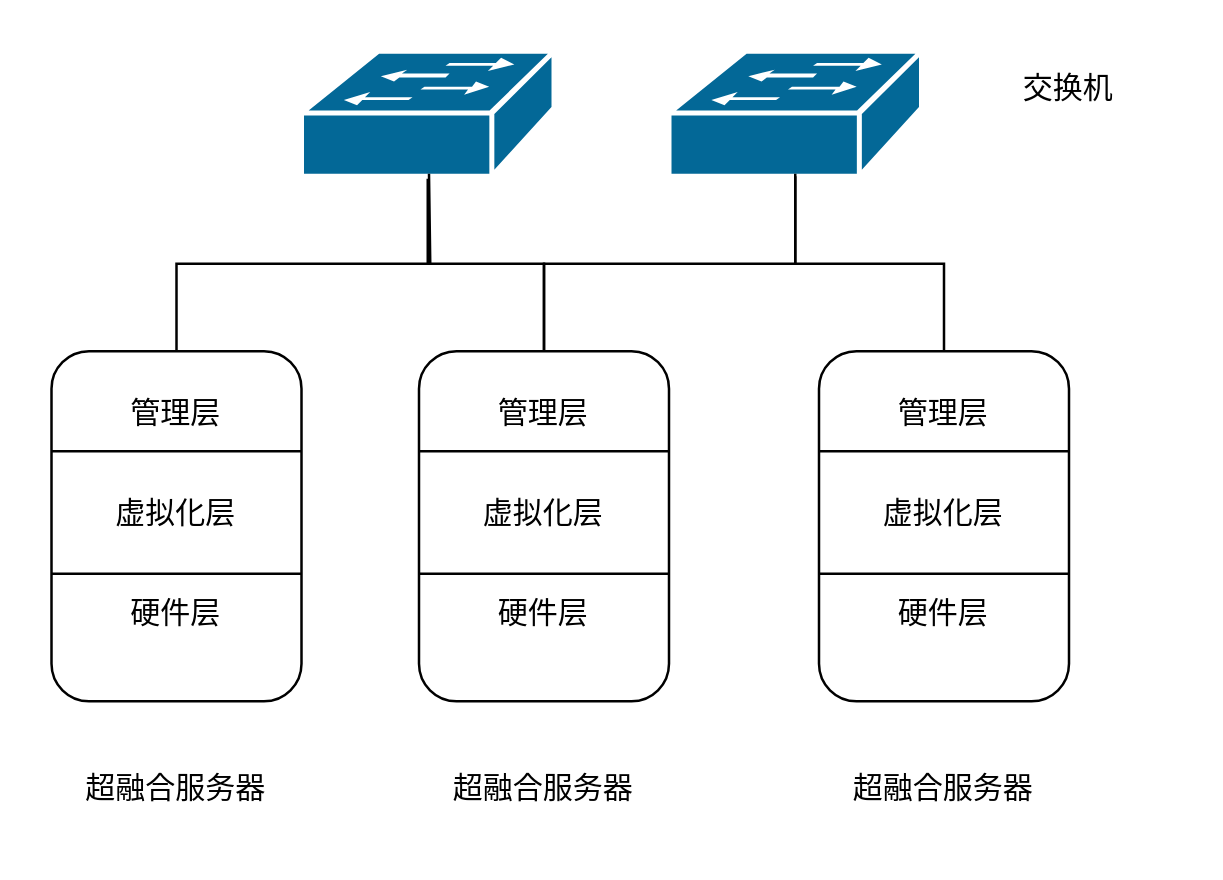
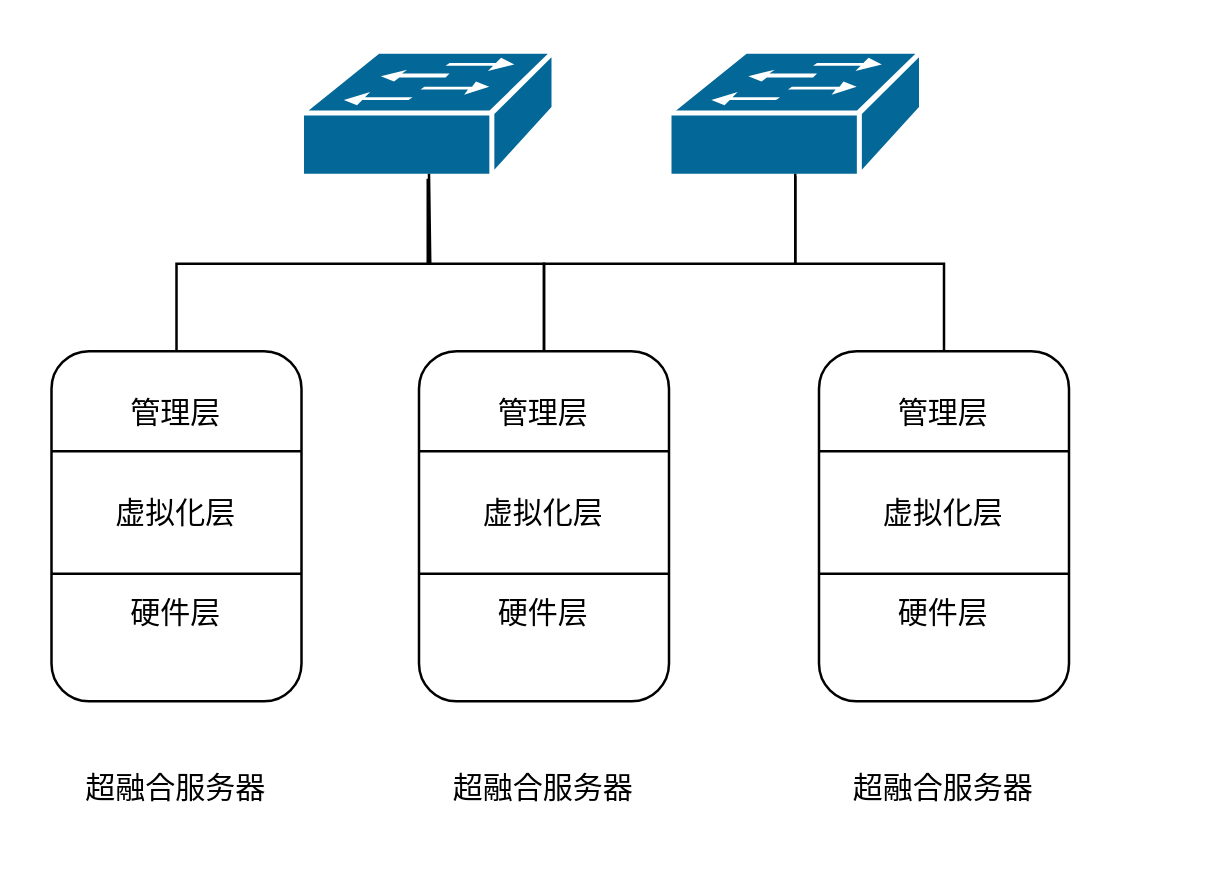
node "交换机": removed
